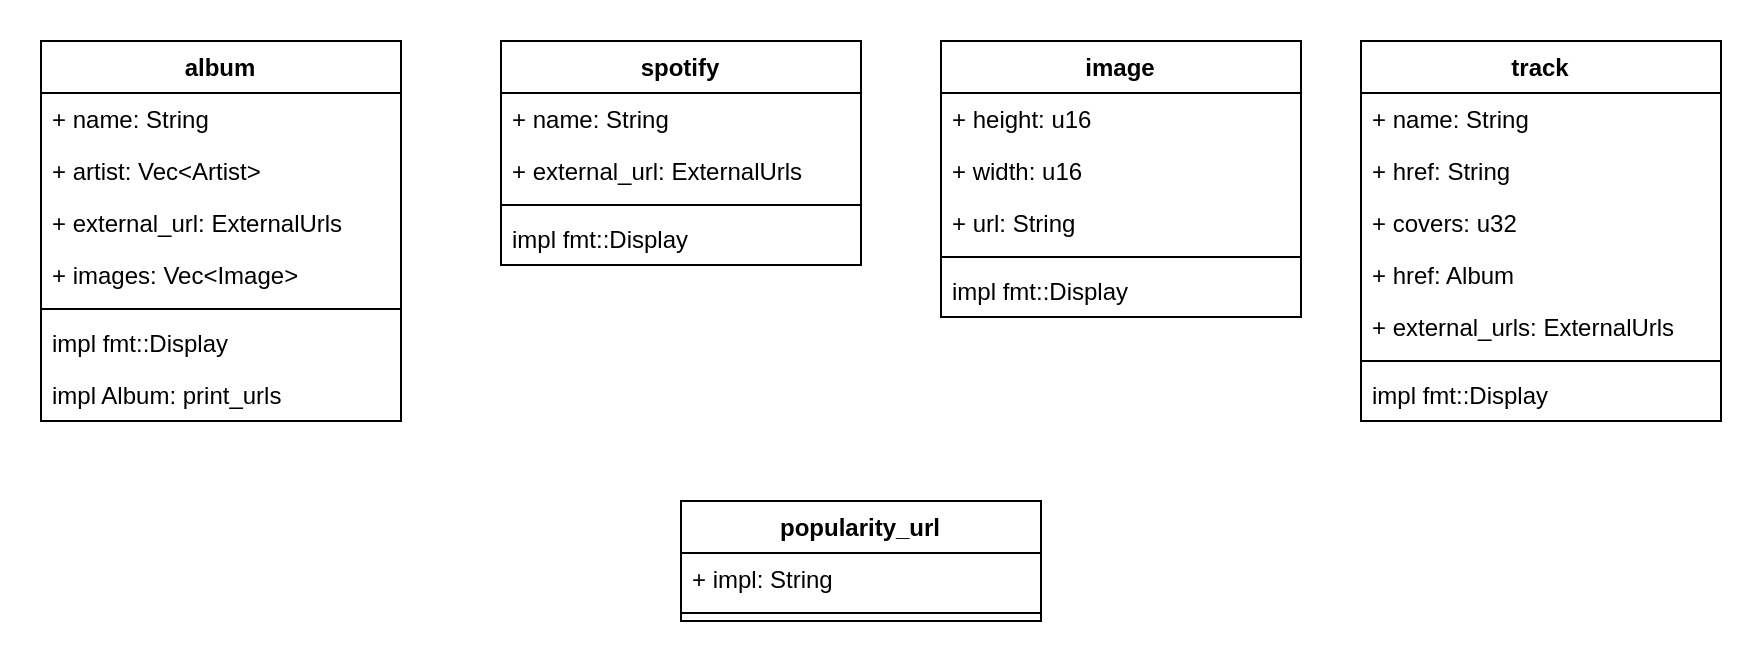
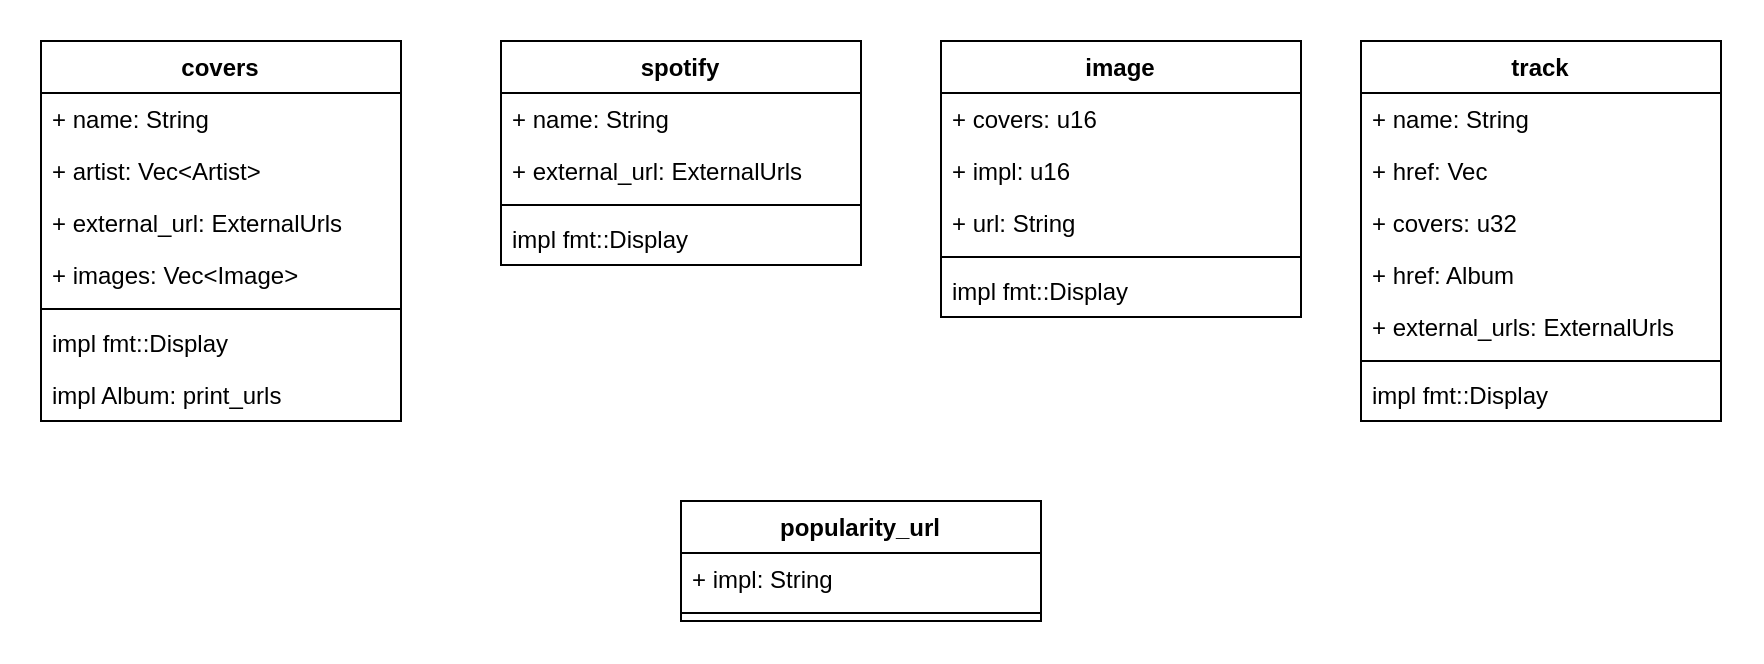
node "album": label "album" -> "covers"
node "+ height: u16": label "+ height: u16" -> "+ covers: u16"
node "+ width: u16": label "+ width: u16" -> "+ impl: u16"
node "+ href: String": label "+ href: String" -> "+ href: Vec"
